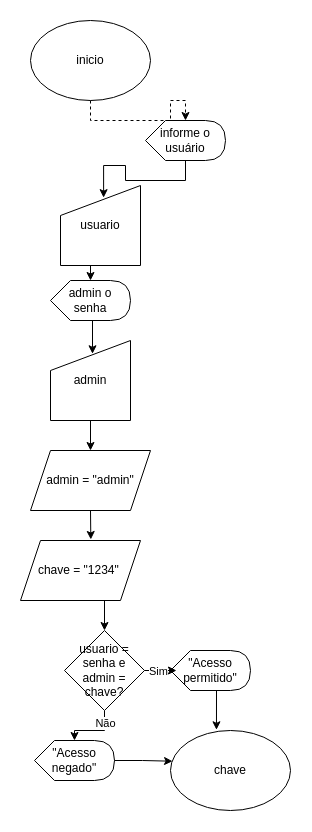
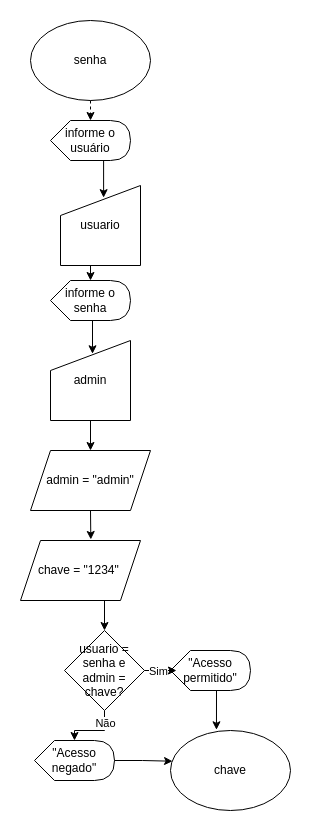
node "inicio": label "inicio" -> "senha"
node "informe o usuário": moved (186, 141) -> (91, 141)
node "admin o senha": label "admin o senha" -> "informe o senha"
